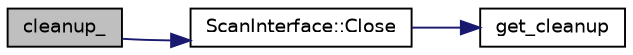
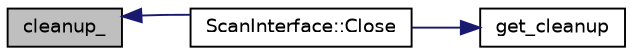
edge "cleanup_" -> "ScanInterface::Close": reversed
